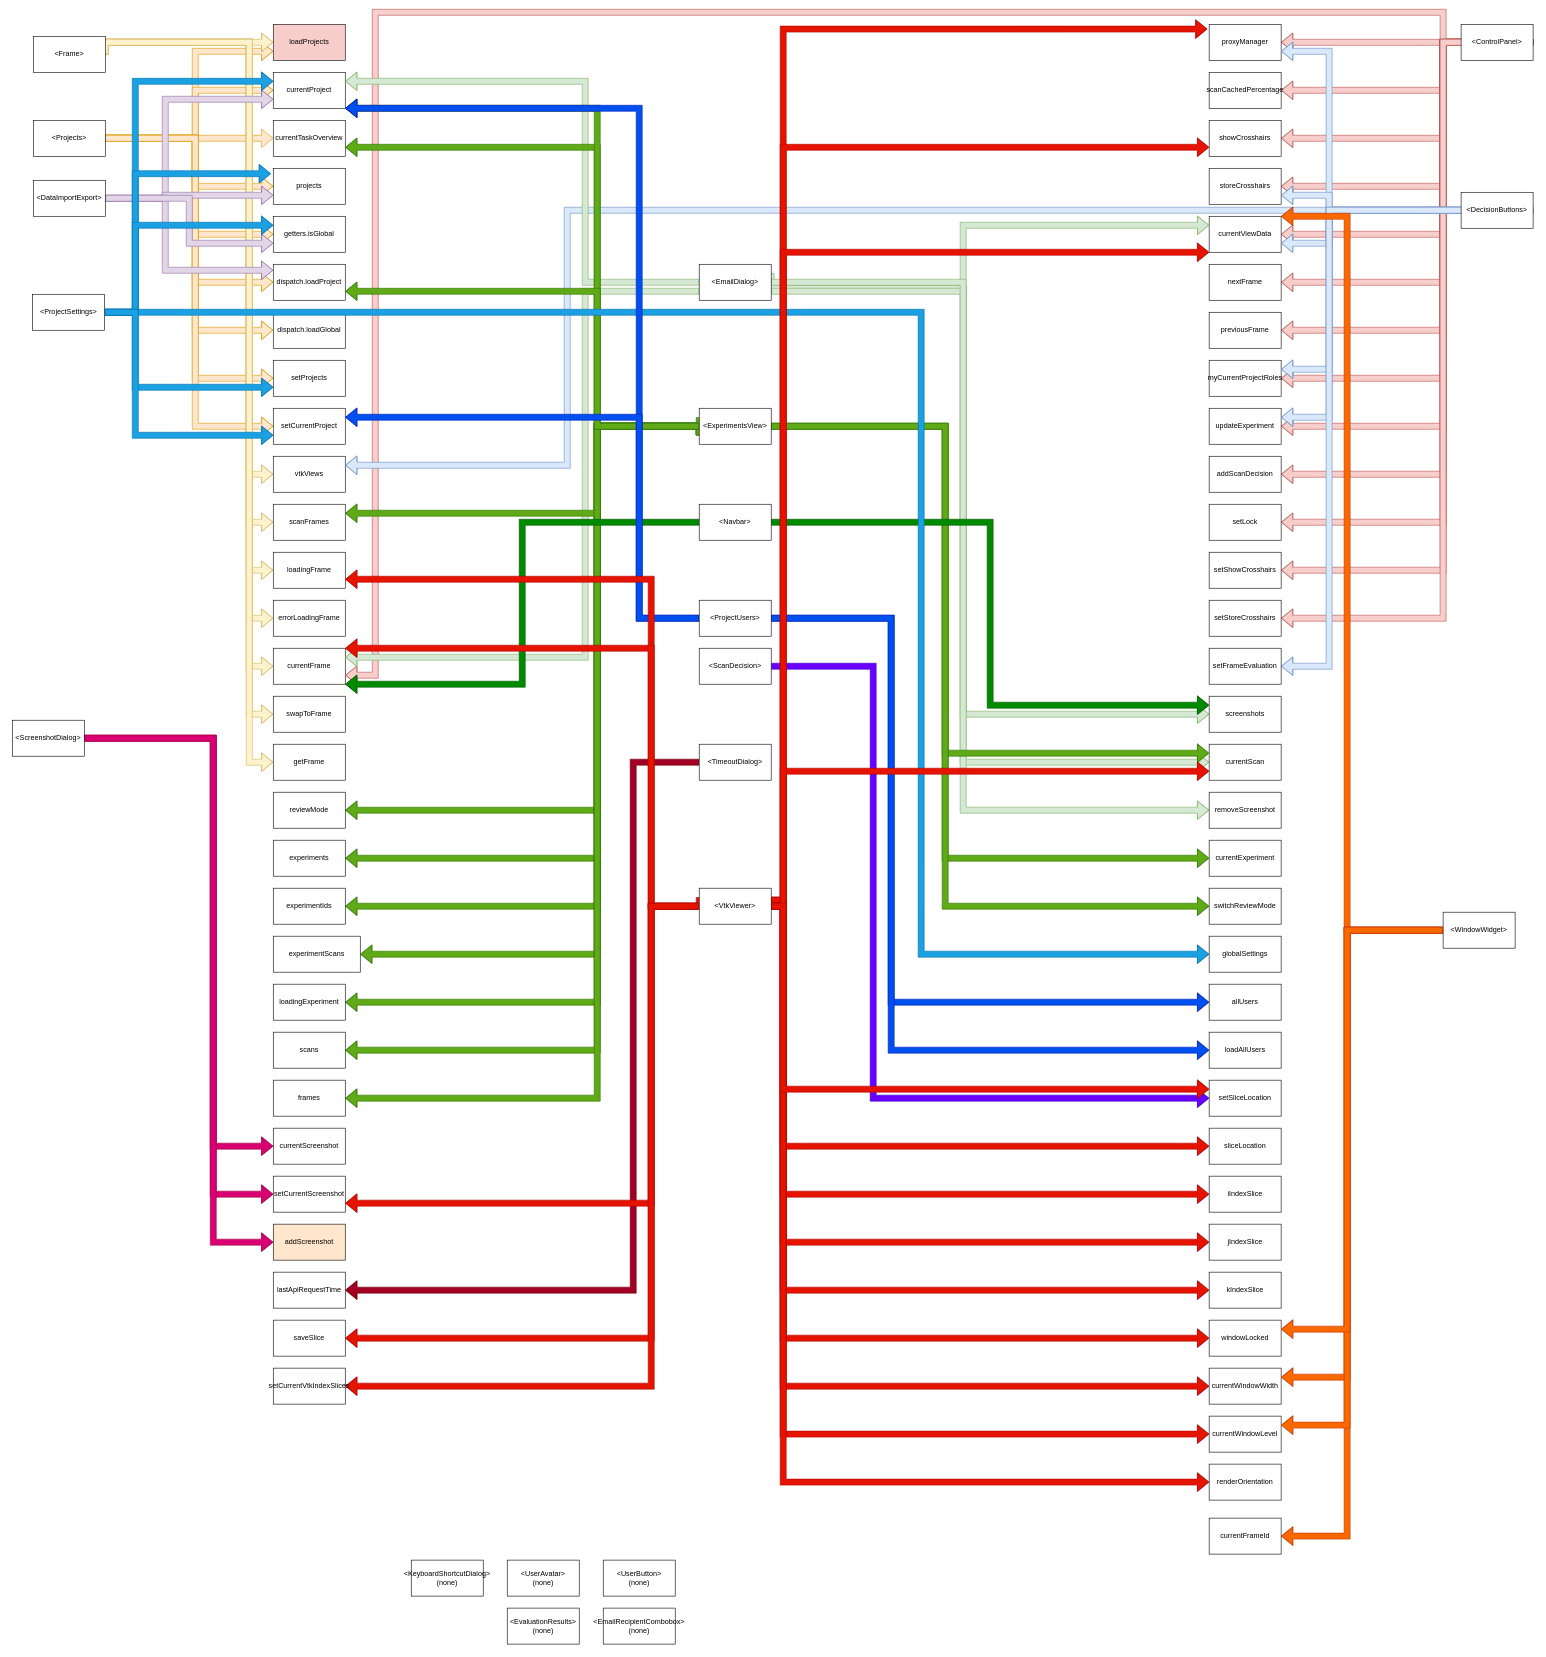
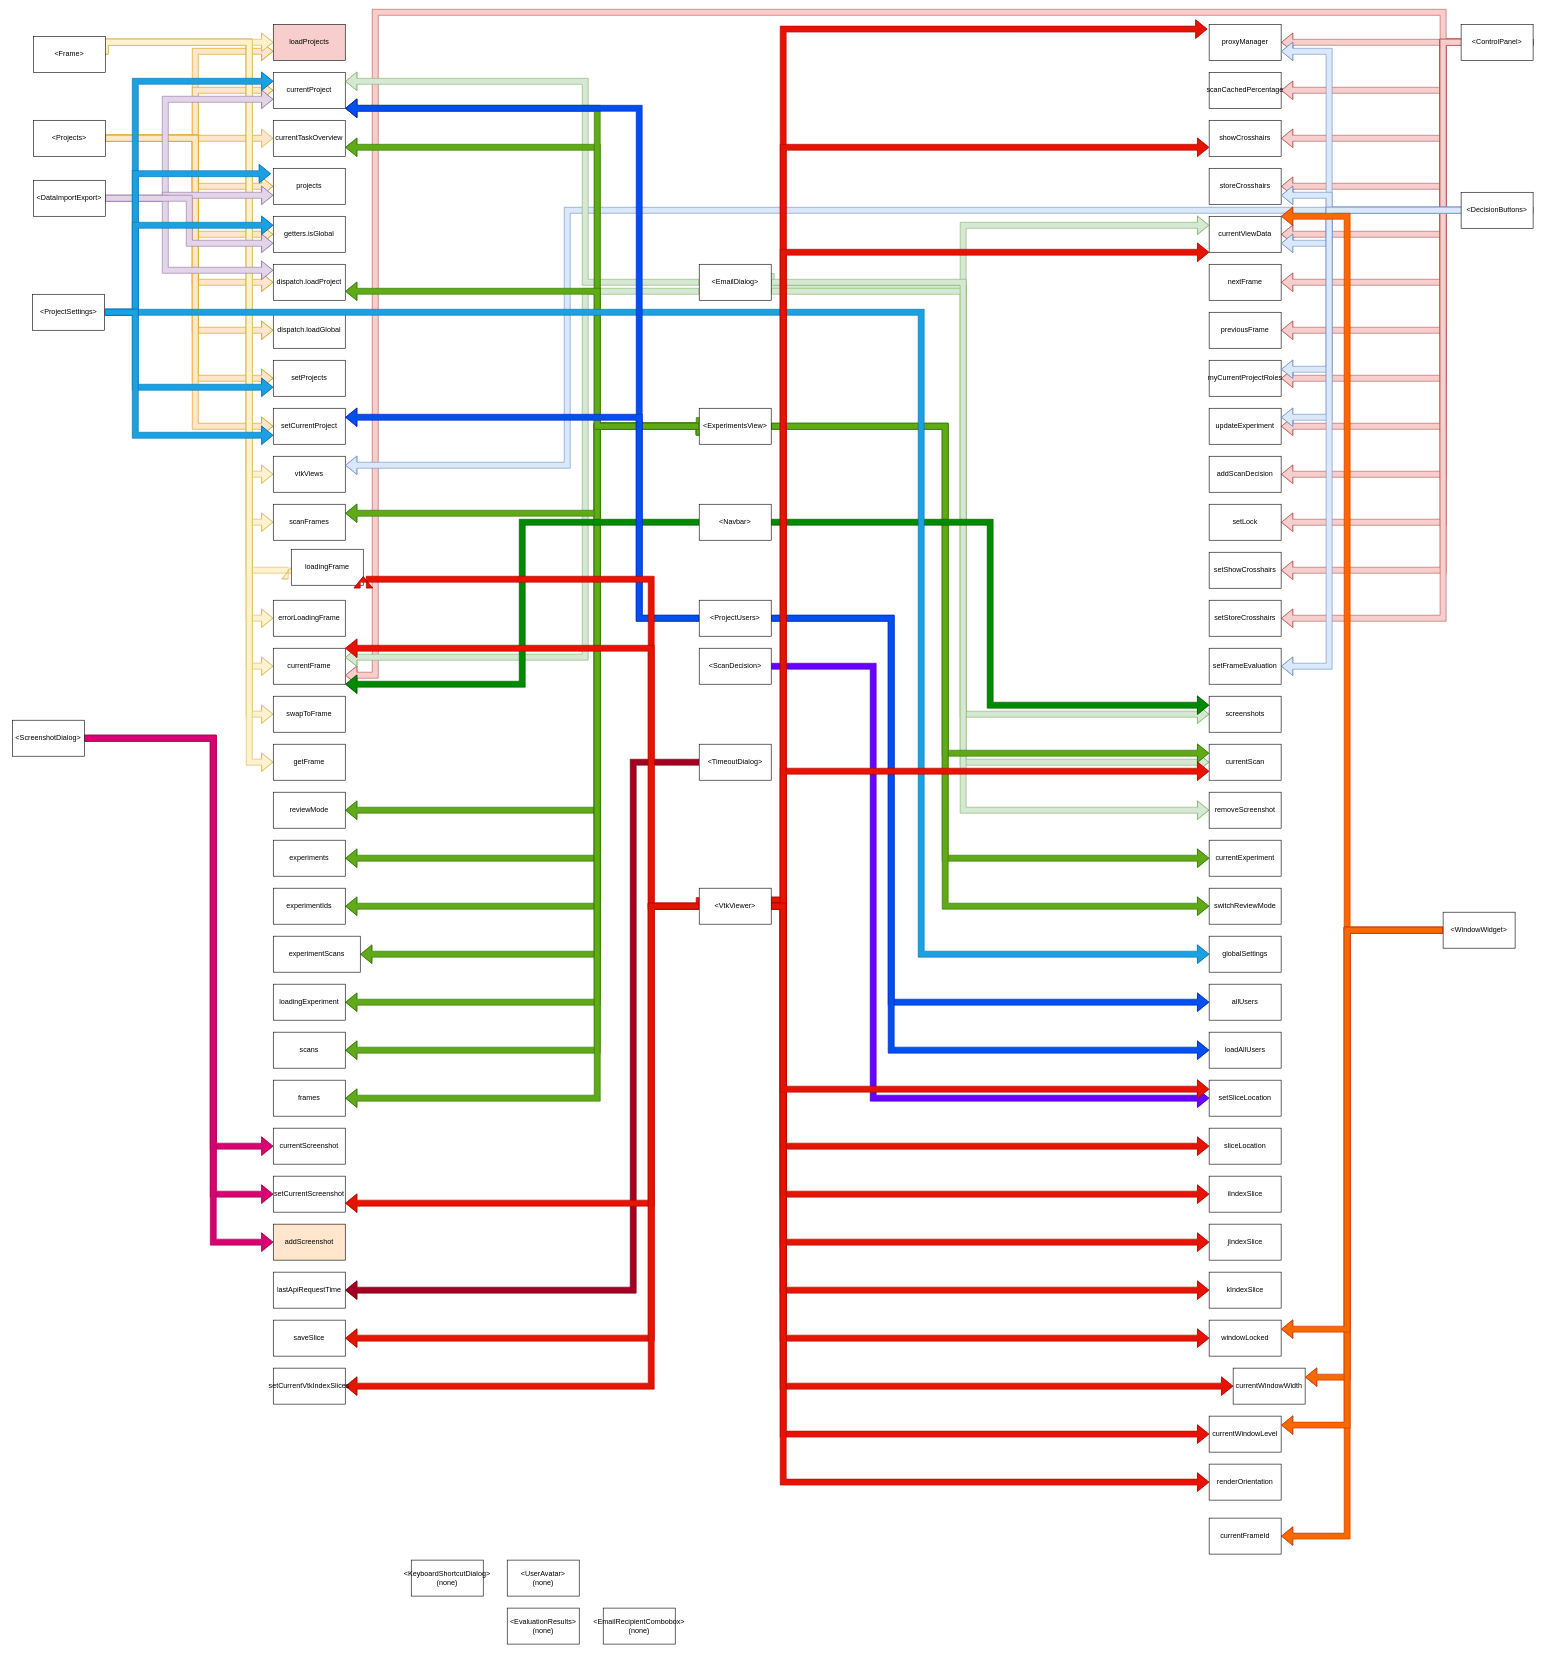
node "loadingFrame": moved (309, 570) -> (327, 567)
node "currentWindowWidth": moved (1245, 1386) -> (1269, 1386)
node "<UserButton> (none)": removed
